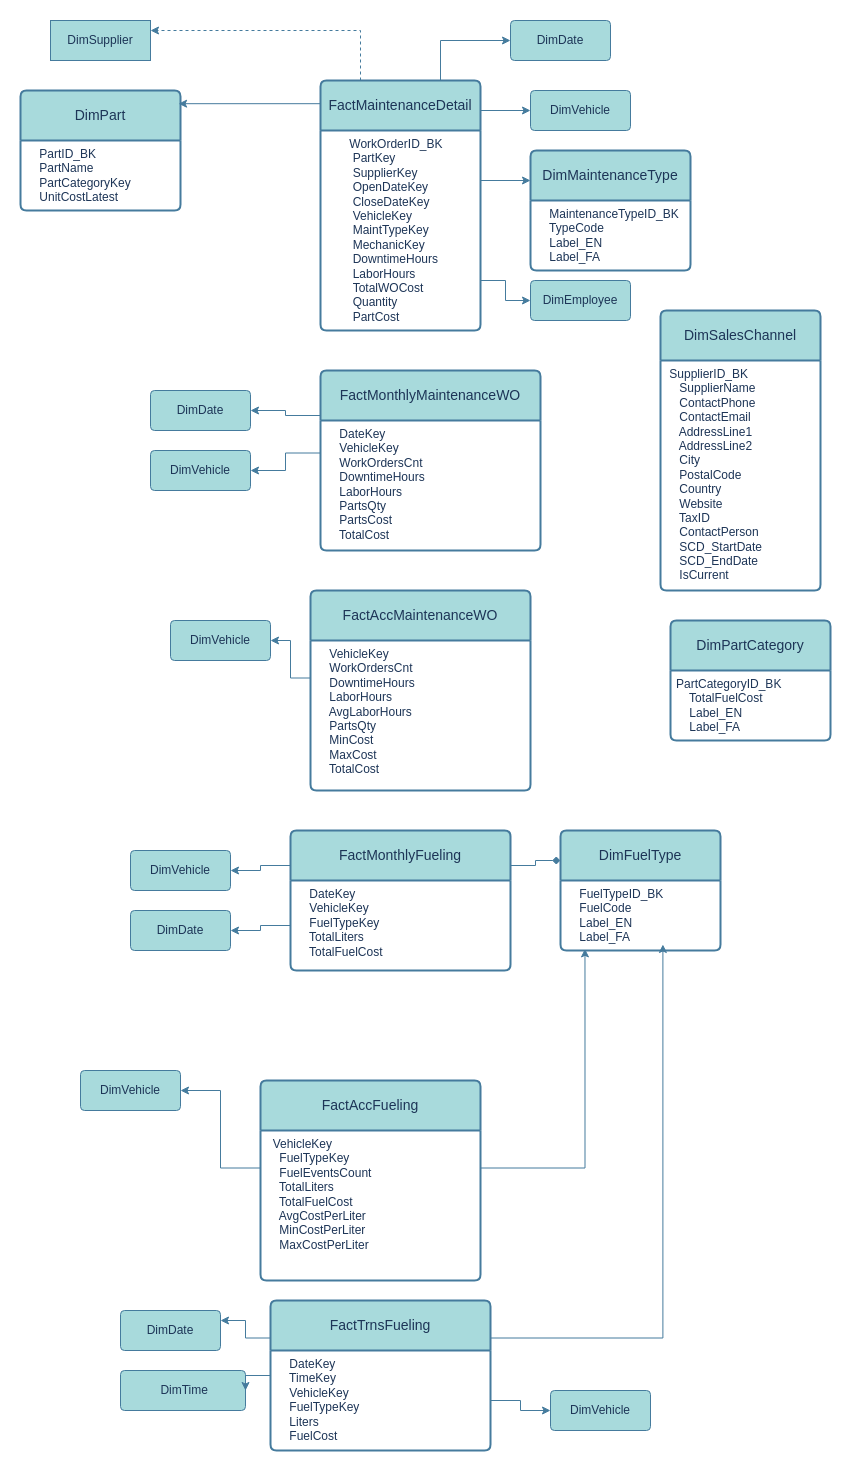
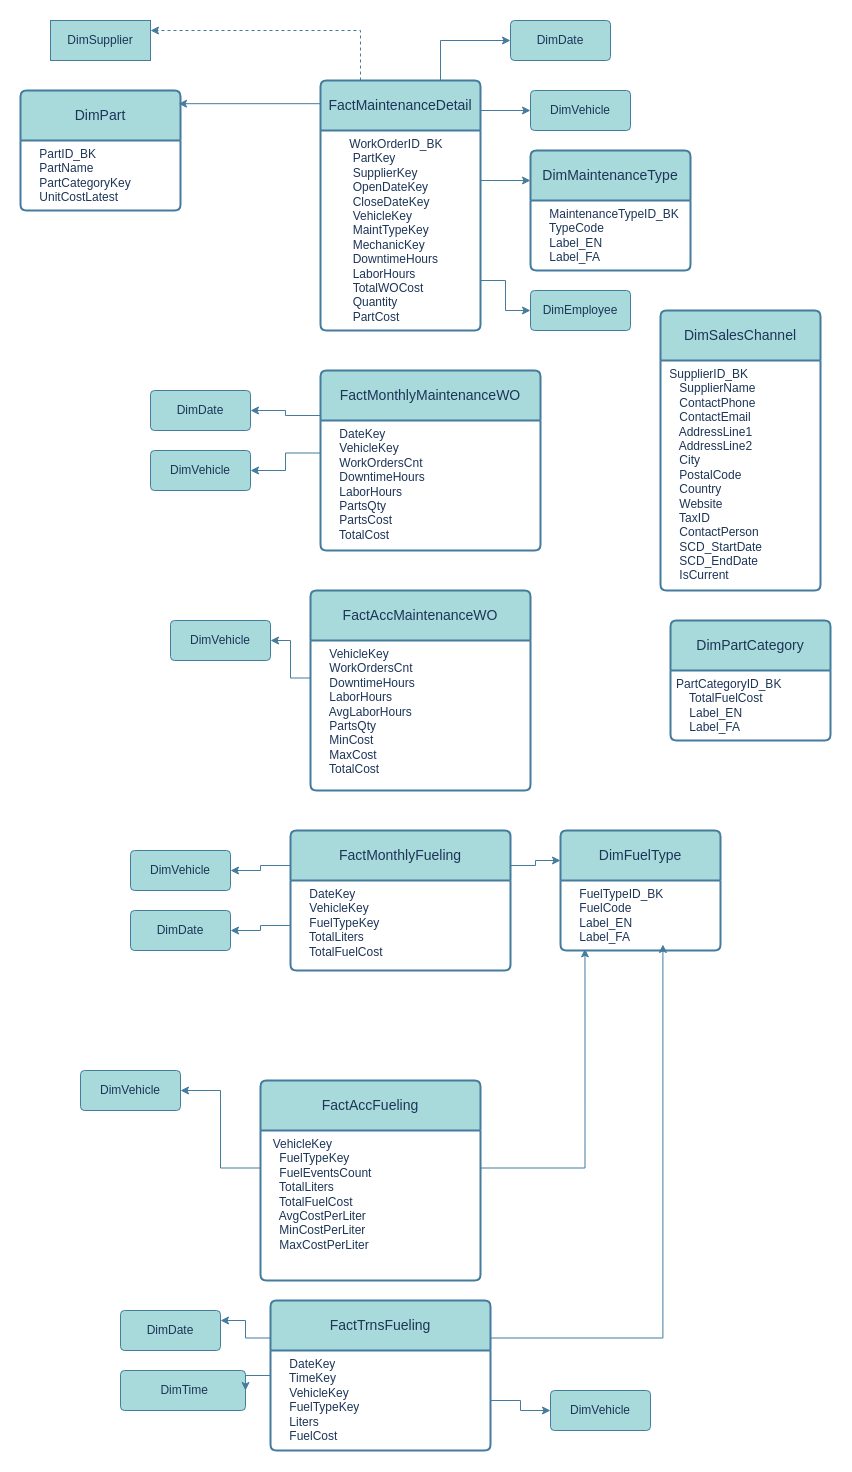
node "DimEmployee": moved (581, 301) -> (581, 311)
edge "FactMonthlyFueling" -> "DimFuelType": arrowhead diamond -> classic
